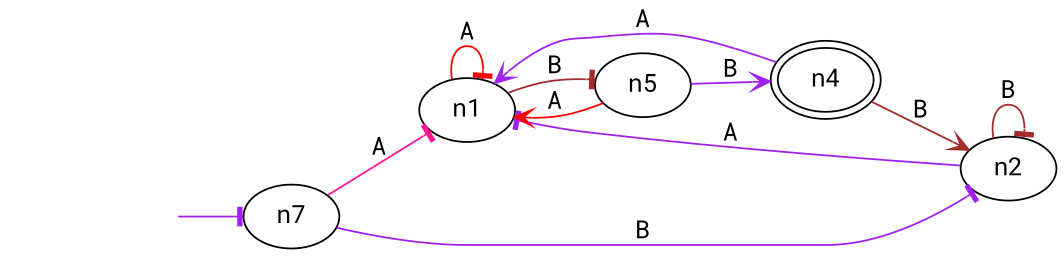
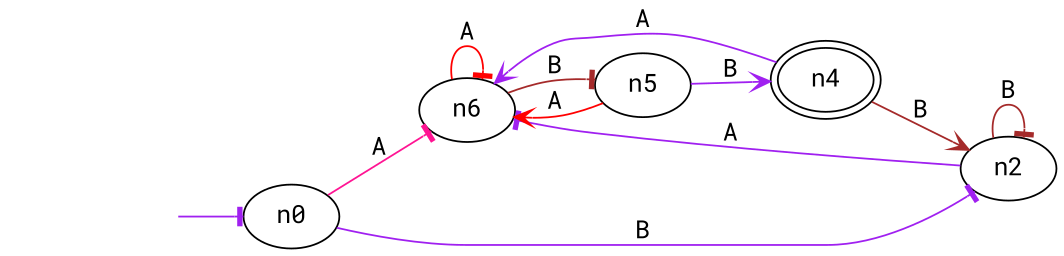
node "n1": label "n1" -> "n6"
node "n7": label "n7" -> "n0"
